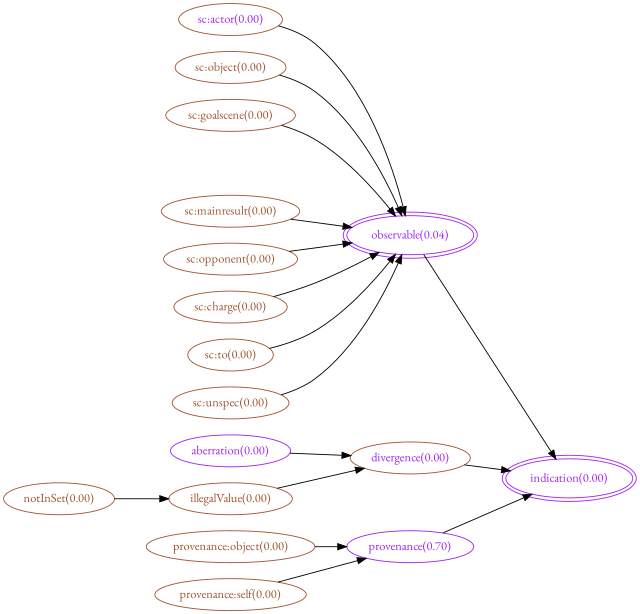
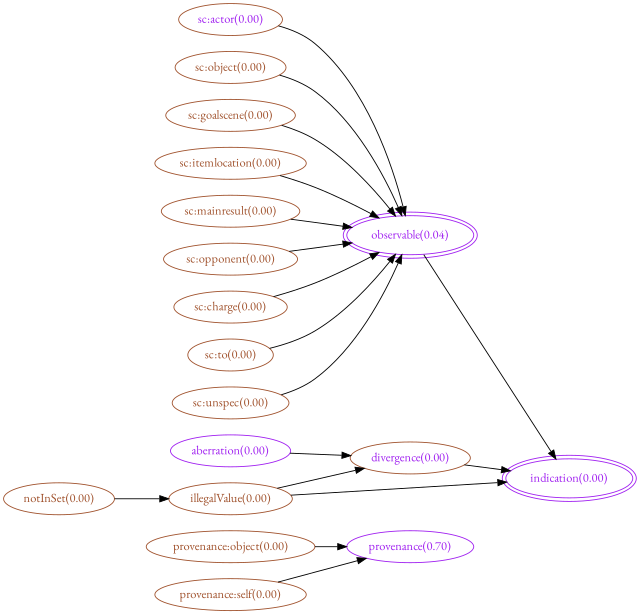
node "sc:itemlocation(0.00)": added
edge "provenance(0.70)" -> "indication(0.00)": now "illegalValue(0.00)" -> "indication(0.00)"
